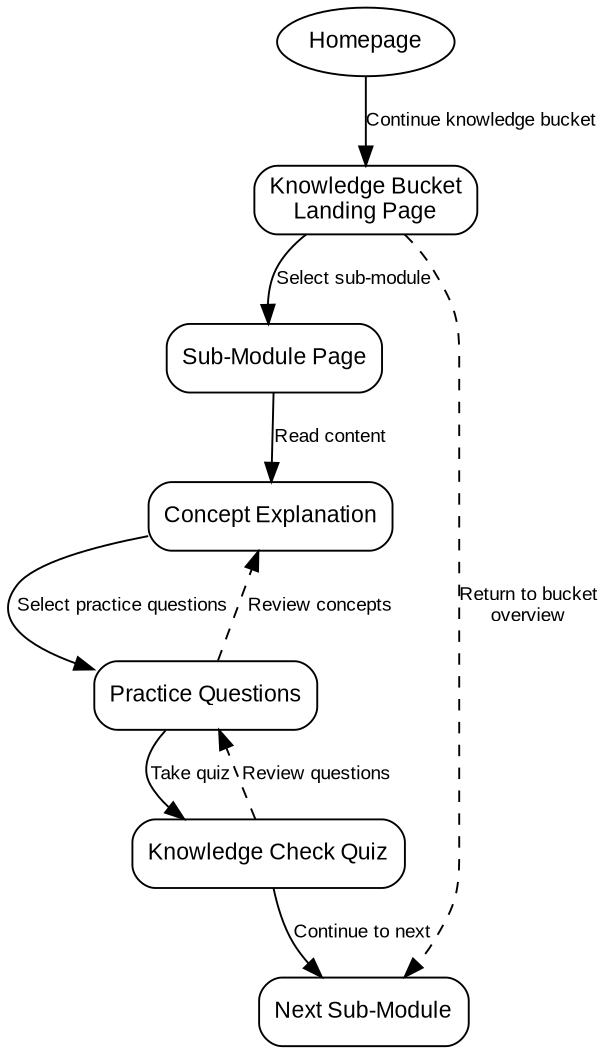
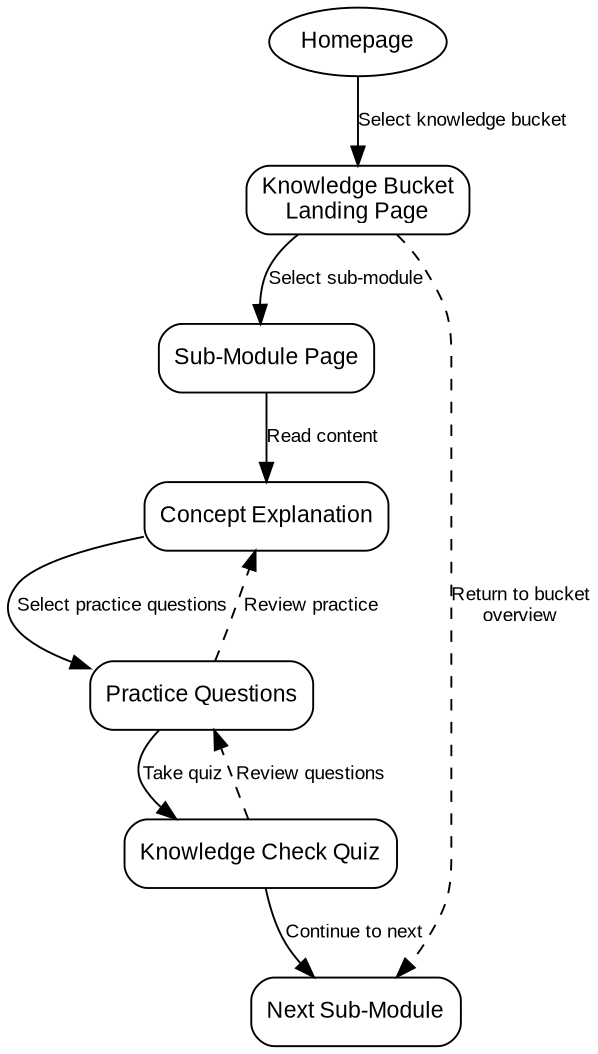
edge "Homepage" -> "Knowledge Bucket Landing Page": label "Continue knowledge bucket" -> "Select knowledge bucket"
edge "Practice Questions" -> "Concept Explanation": label "Review concepts" -> "Review practice"
